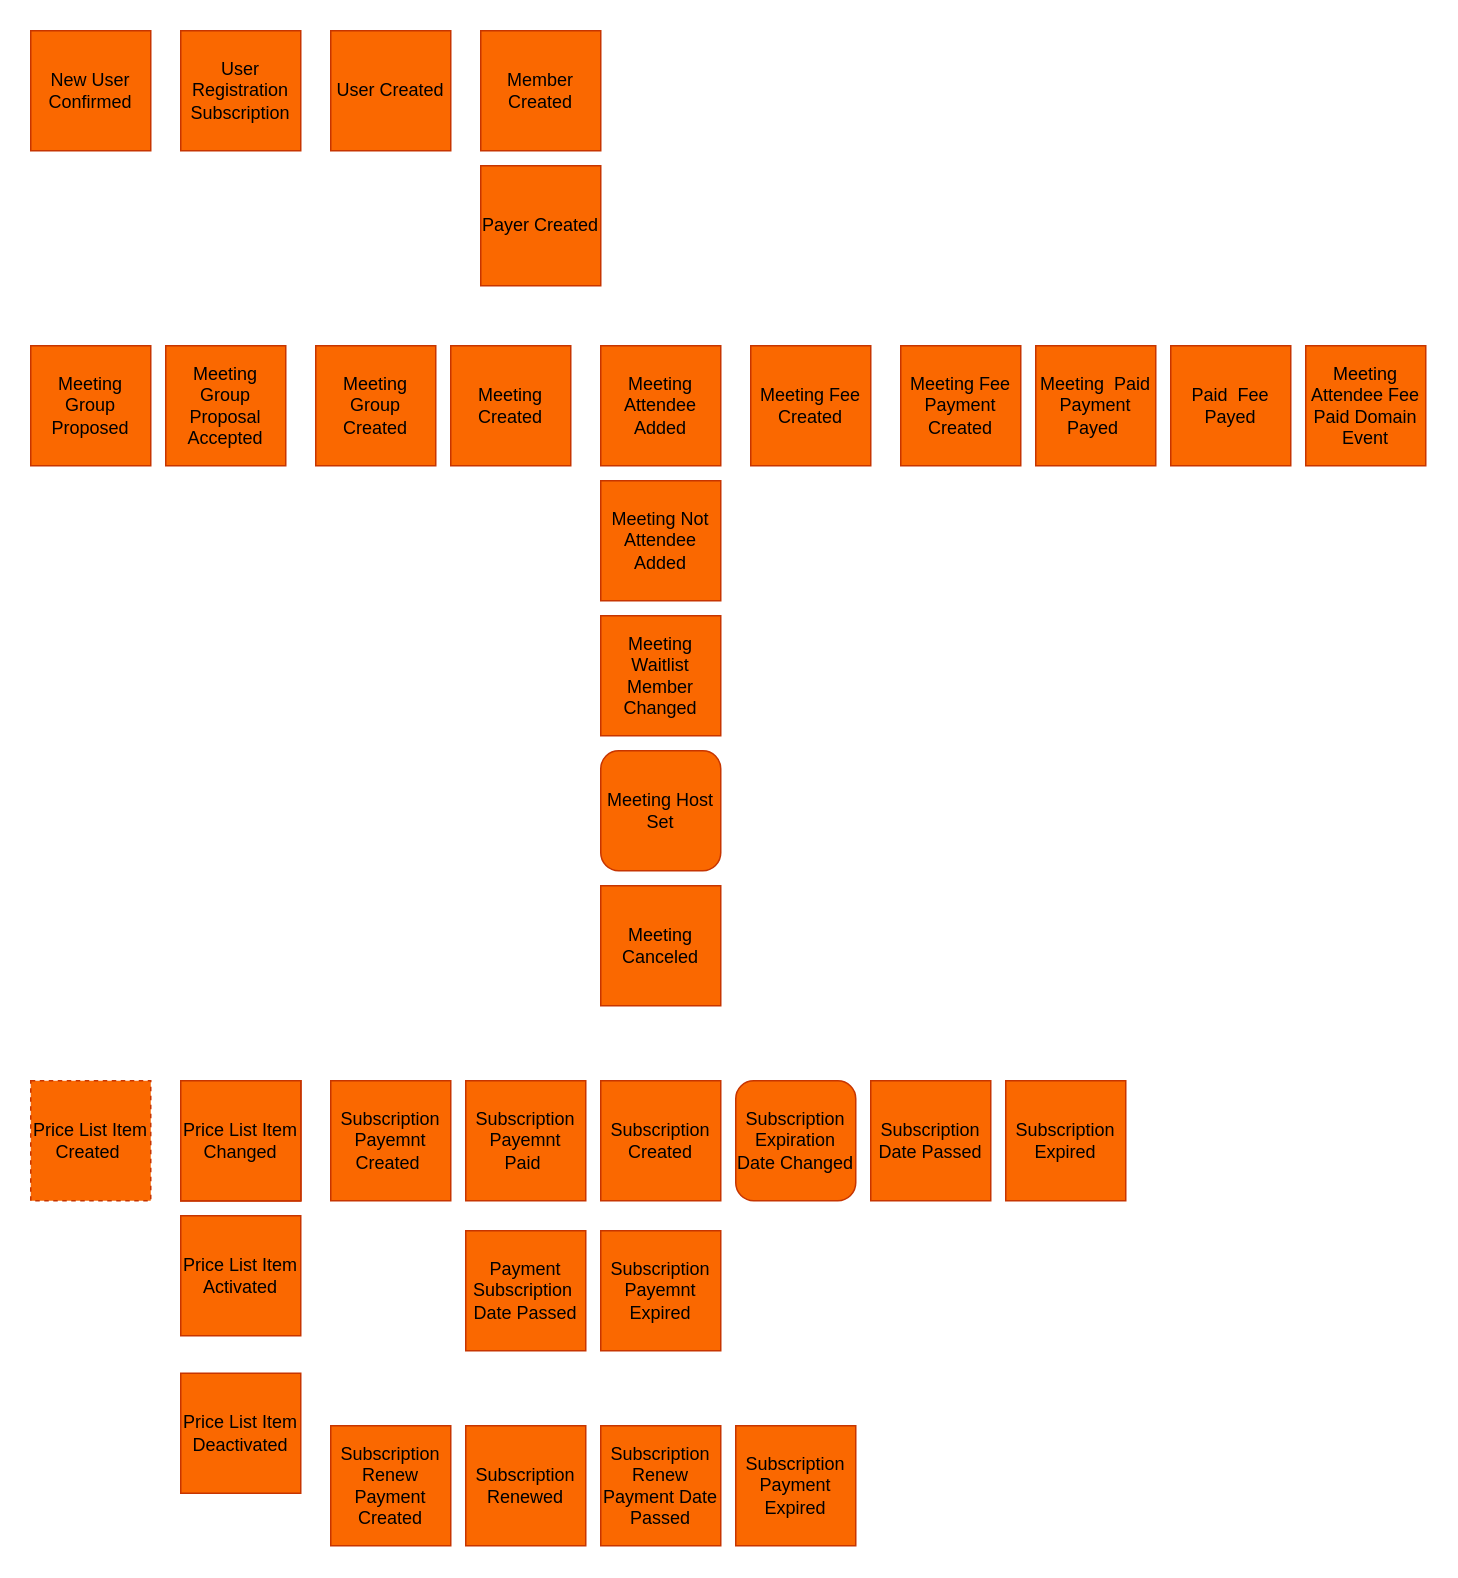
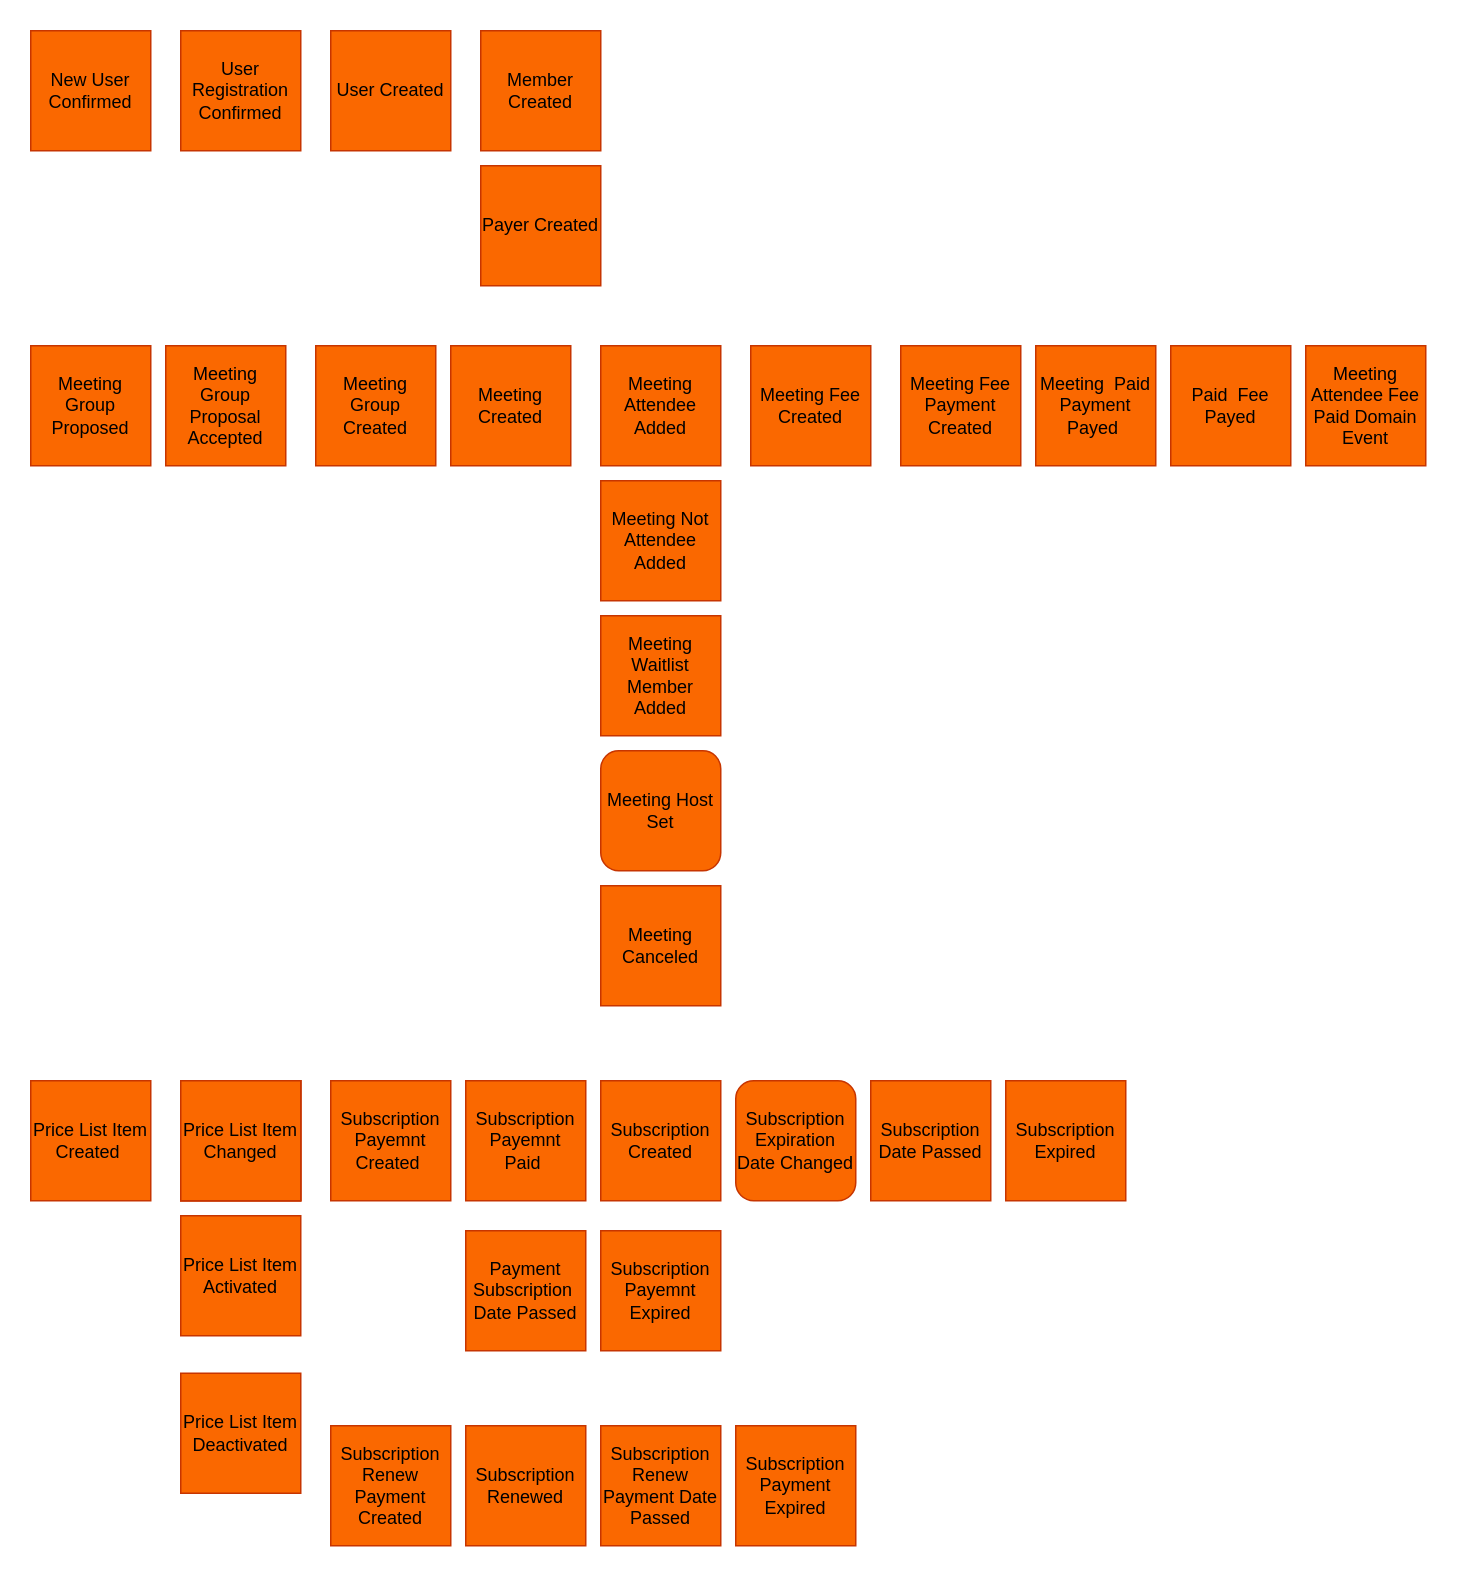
node "User Registration Subscription": label "User Registration Subscription" -> "User Registration Confirmed"
node "Meeting Waitlist Member Changed": label "Meeting Waitlist Member Changed" -> "Meeting Waitlist Member Added"
node "Price List Item Created": style dashed -> solid
